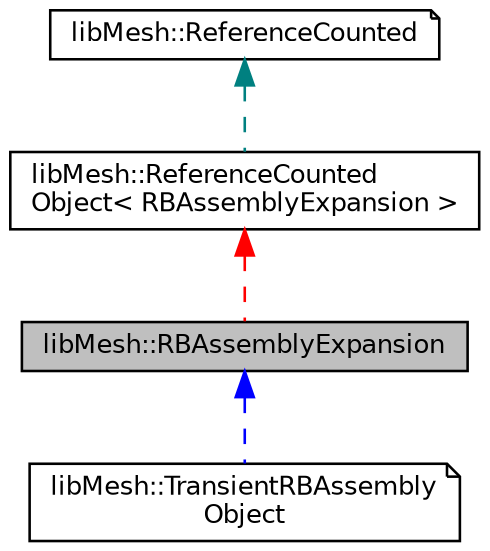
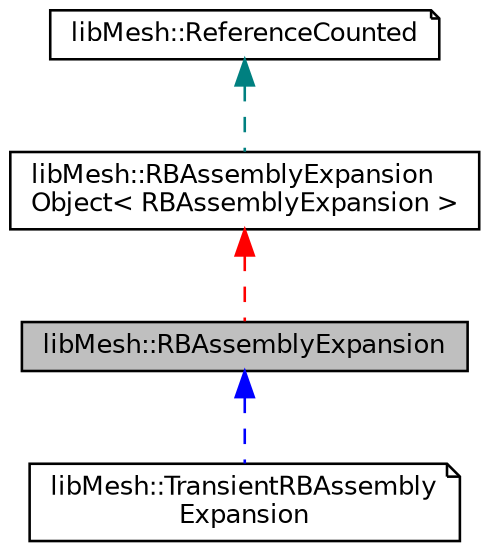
node "libMesh::ReferenceCounted Object< RBAssemblyExpansion >": label "libMesh::ReferenceCounted Object< RBAssemblyExpansion >" -> "libMesh::RBAssemblyExpansion Object< RBAssemblyExpansion >"
node "libMesh::TransientRBAssembly Object": label "libMesh::TransientRBAssembly Object" -> "libMesh::TransientRBAssembly Expansion"
